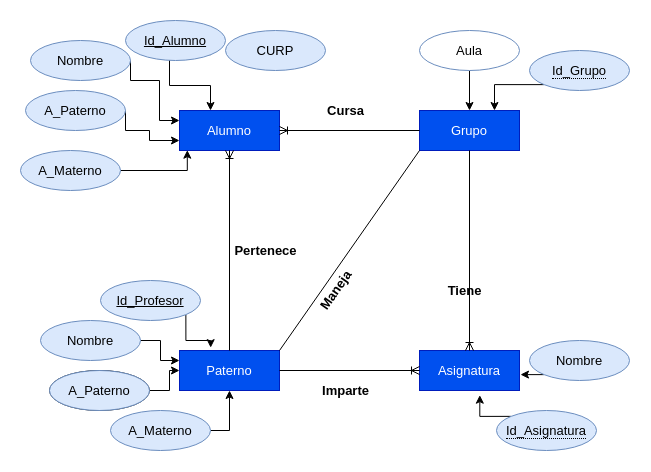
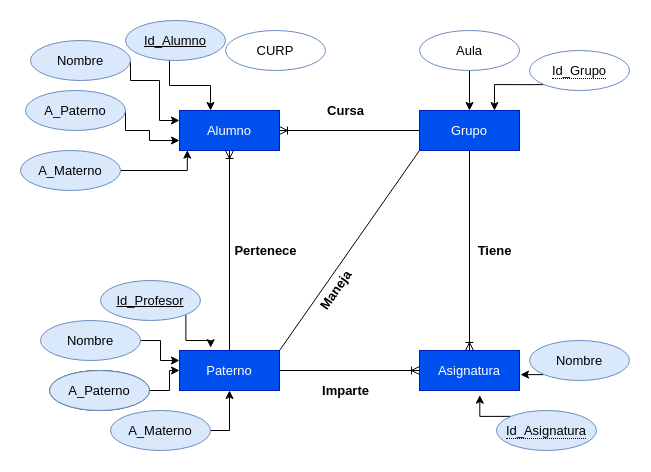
node "CURP": fillcolor #dae8fc -> #ffffff
node "Id_Grupo": fillcolor #dae8fc -> #ffffff
node "Tiene": moved (465, 291) -> (495, 251)
